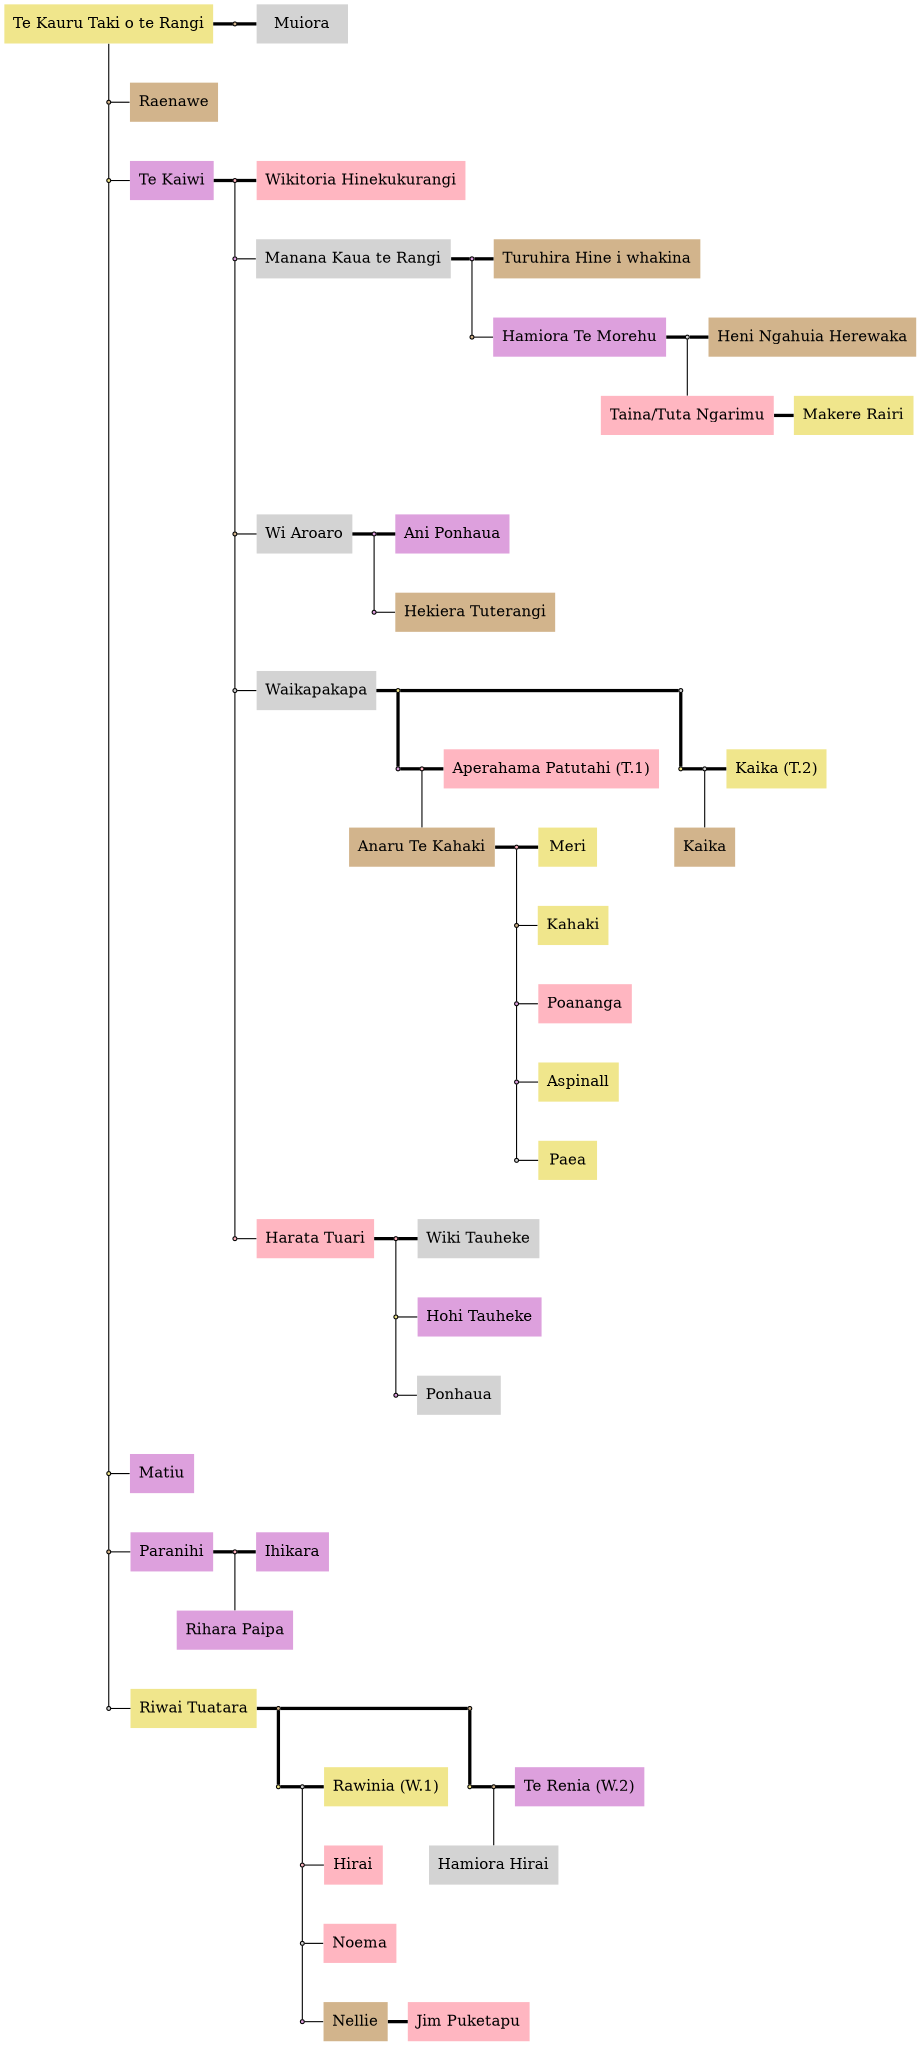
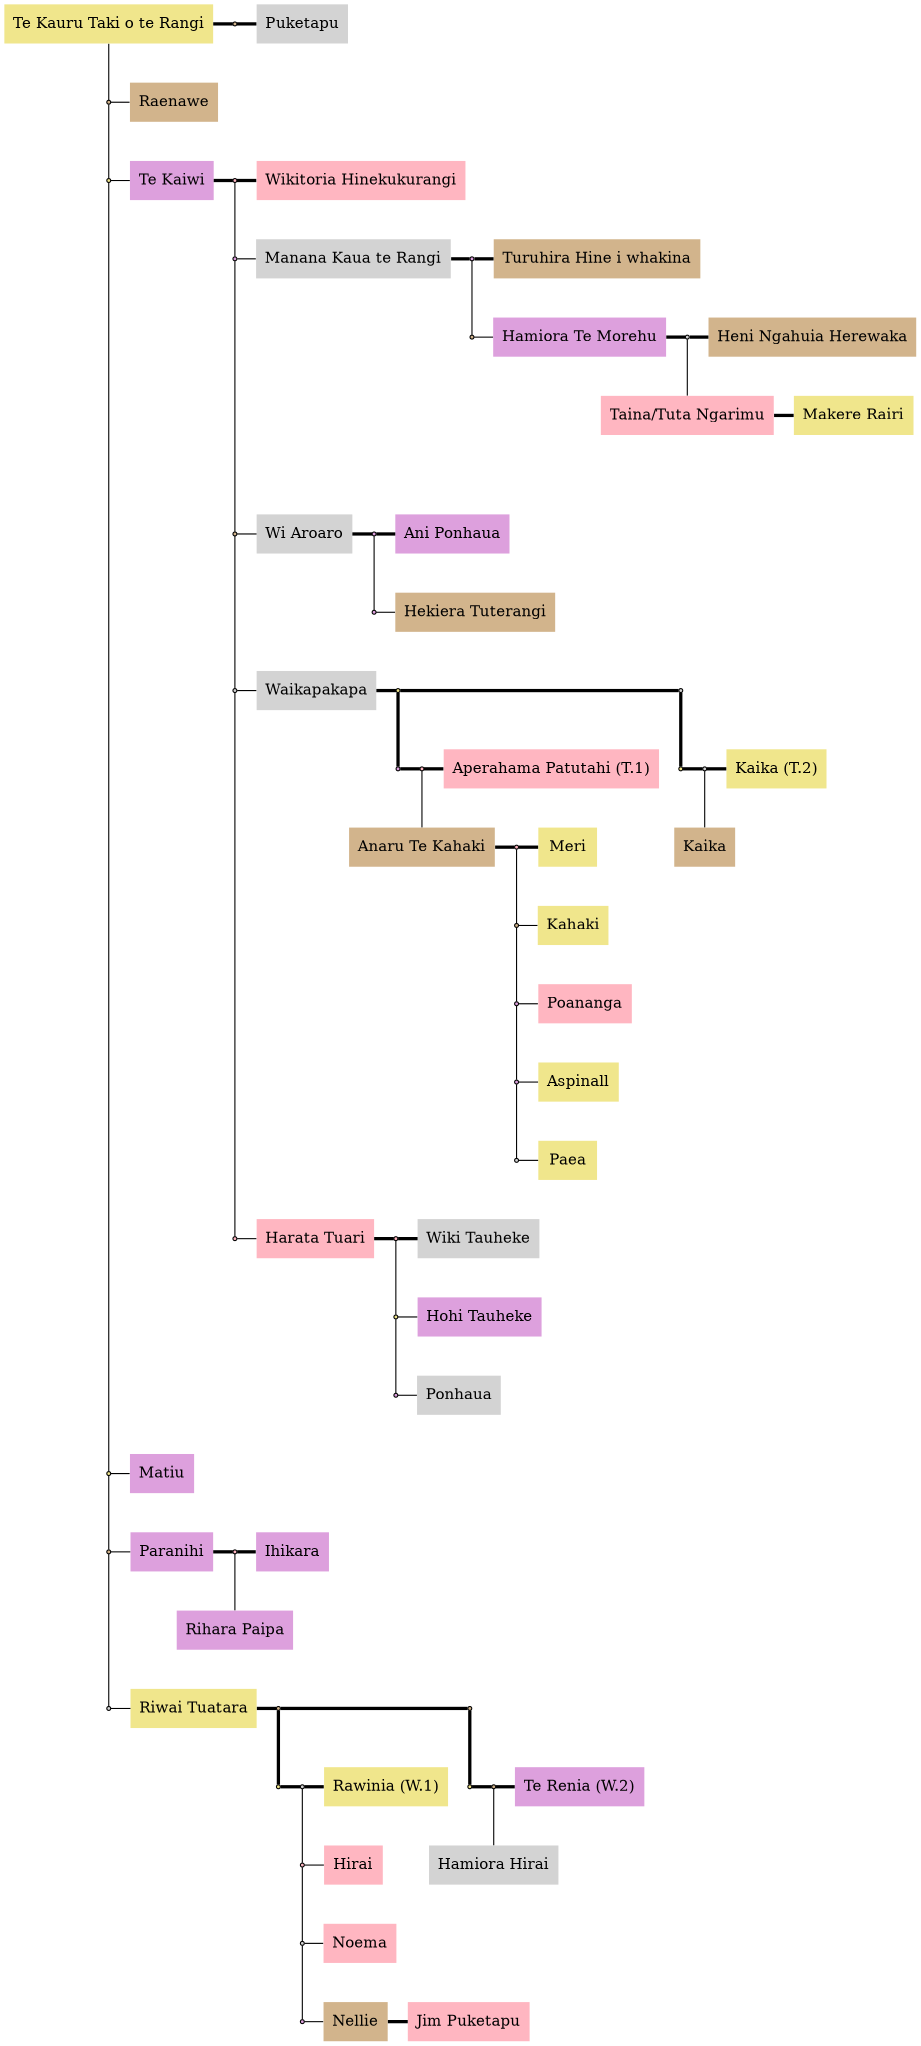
node "Muiora": label "Muiora" -> "Puketapu"
